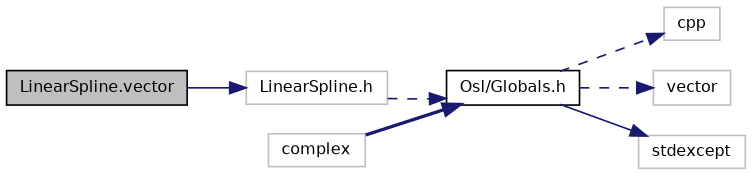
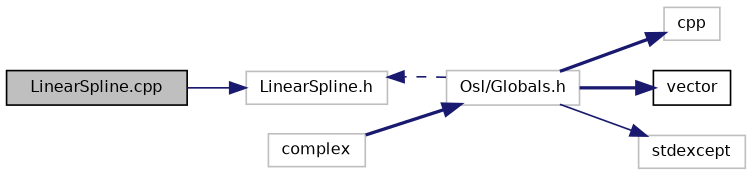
edge "Osl/Globals.h" -> "cpp": style dashed -> bold
node "LinearSpline.vector": label "LinearSpline.vector" -> "LinearSpline.cpp"
node "Osl/Globals.h": color black -> grey75
edge "Osl/Globals.h" -> "vector": style dashed -> bold
node "vector": color grey75 -> black
edge "LinearSpline.h" -> "Osl/Globals.h": reversed
